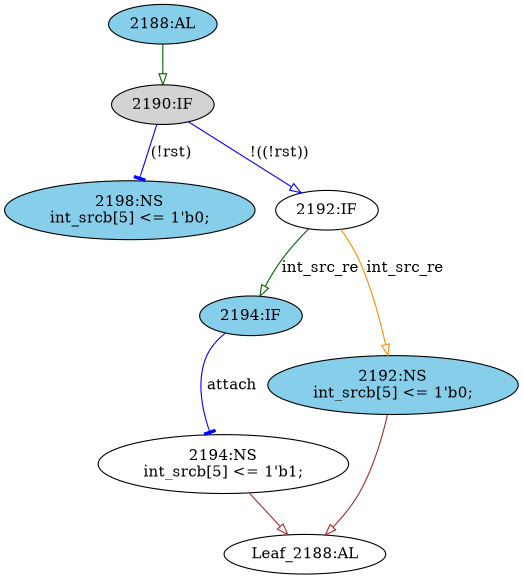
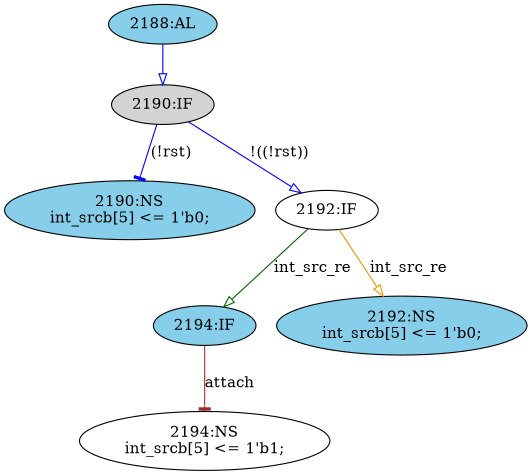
edge "2188:AL" -> "2190:IF": color darkgreen -> blue
node "2198:NS int_srcb[5] <= 1'b0;": label "2198:NS int_srcb[5] <= 1'b0;" -> "2190:NS int_srcb[5] <= 1'b0;"
edge "2194:IF" -> "2194:NS int_srcb[5] <= 1'b1;": color blue -> brown
node "Leaf_2188:AL": removed
